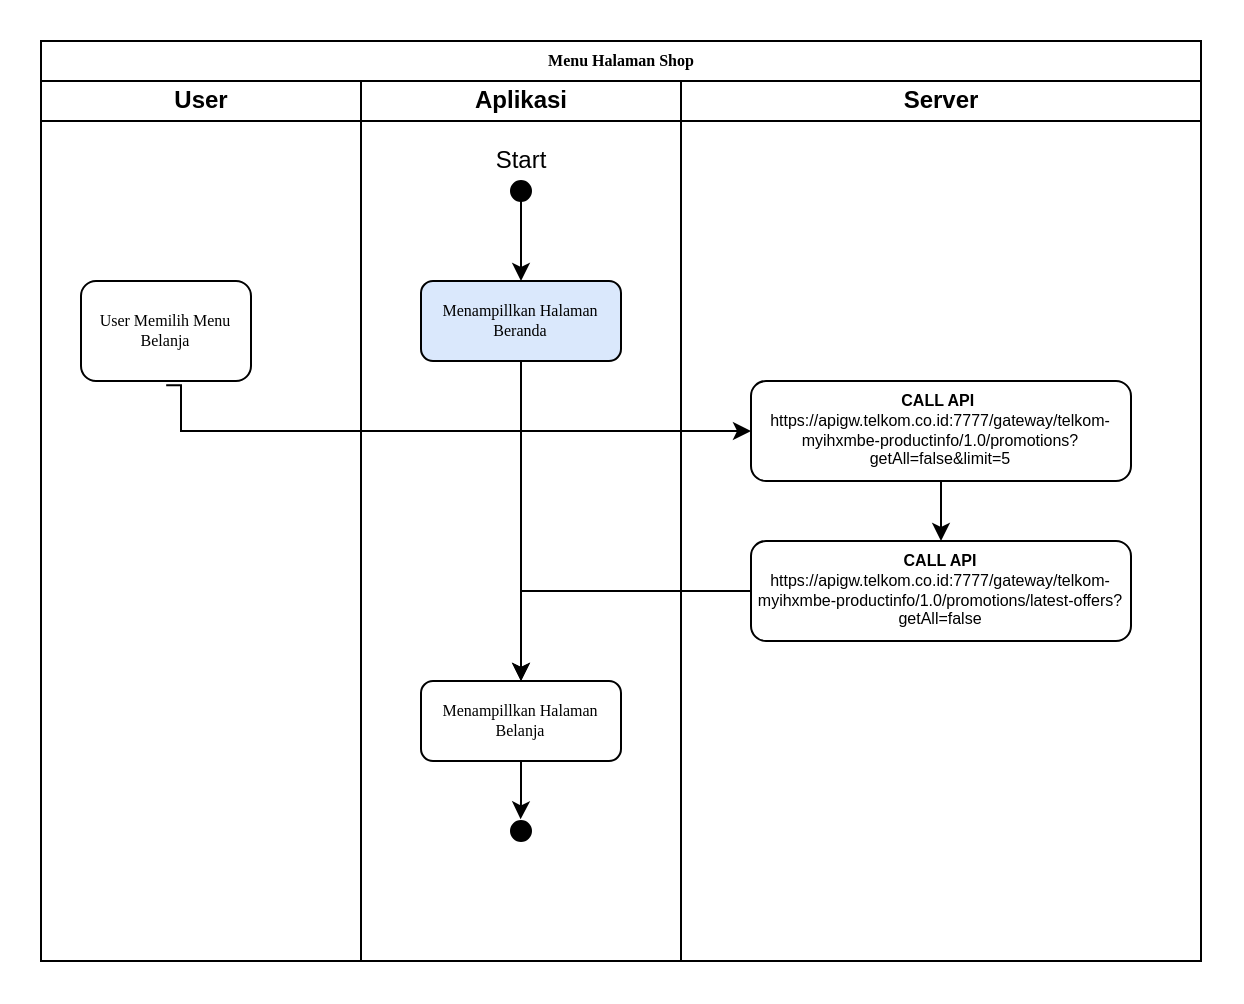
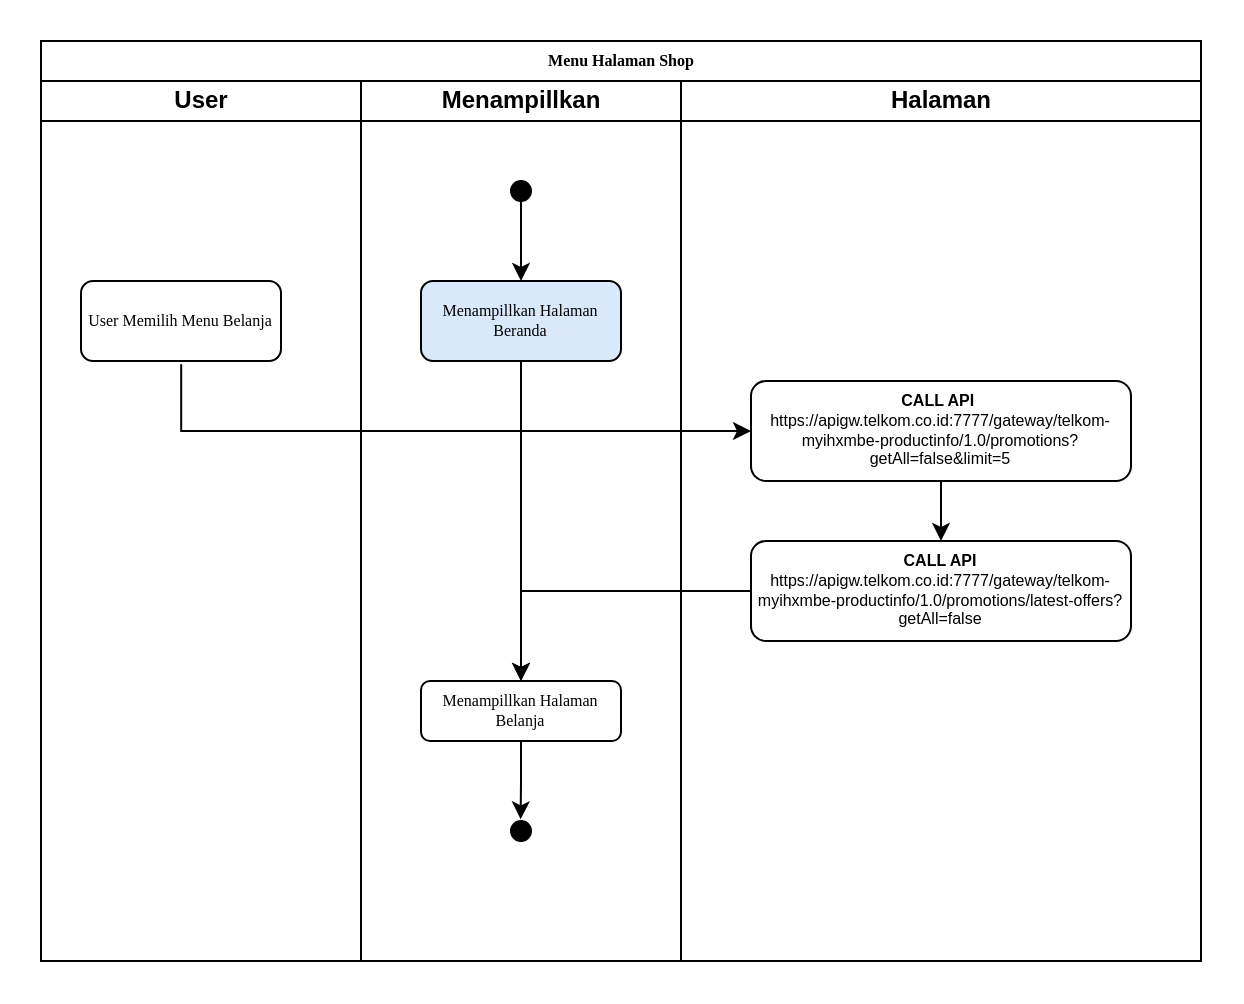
node "Aplikasi": label "Aplikasi" -> "Menampillkan"
node "Server": label "Server" -> "Halaman"
node "Start": removed
node "User Memilih Menu Belanja": size 170x100 -> 200x80
node "Menampillkan Halaman Belanja": size 200x80 -> 200x60
